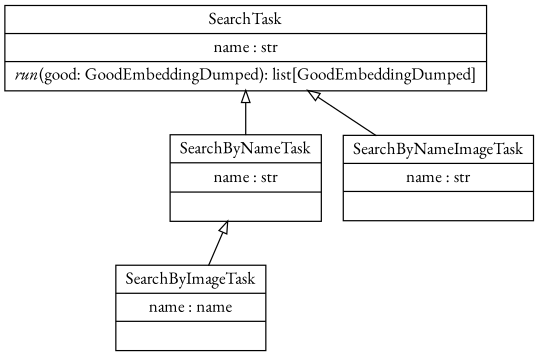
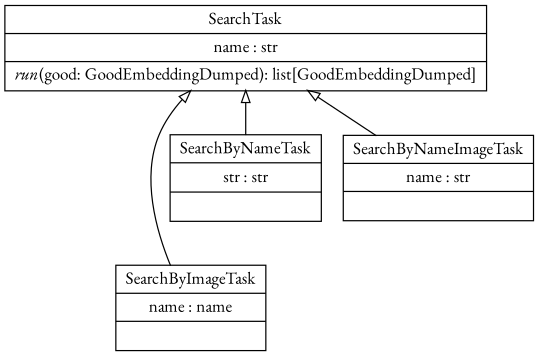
node "SearchByNameTask": text "name : str" -> "str : str"
edge "SearchByImageTask" -> "SearchByNameTask": now "SearchByImageTask" -> "SearchTask"
